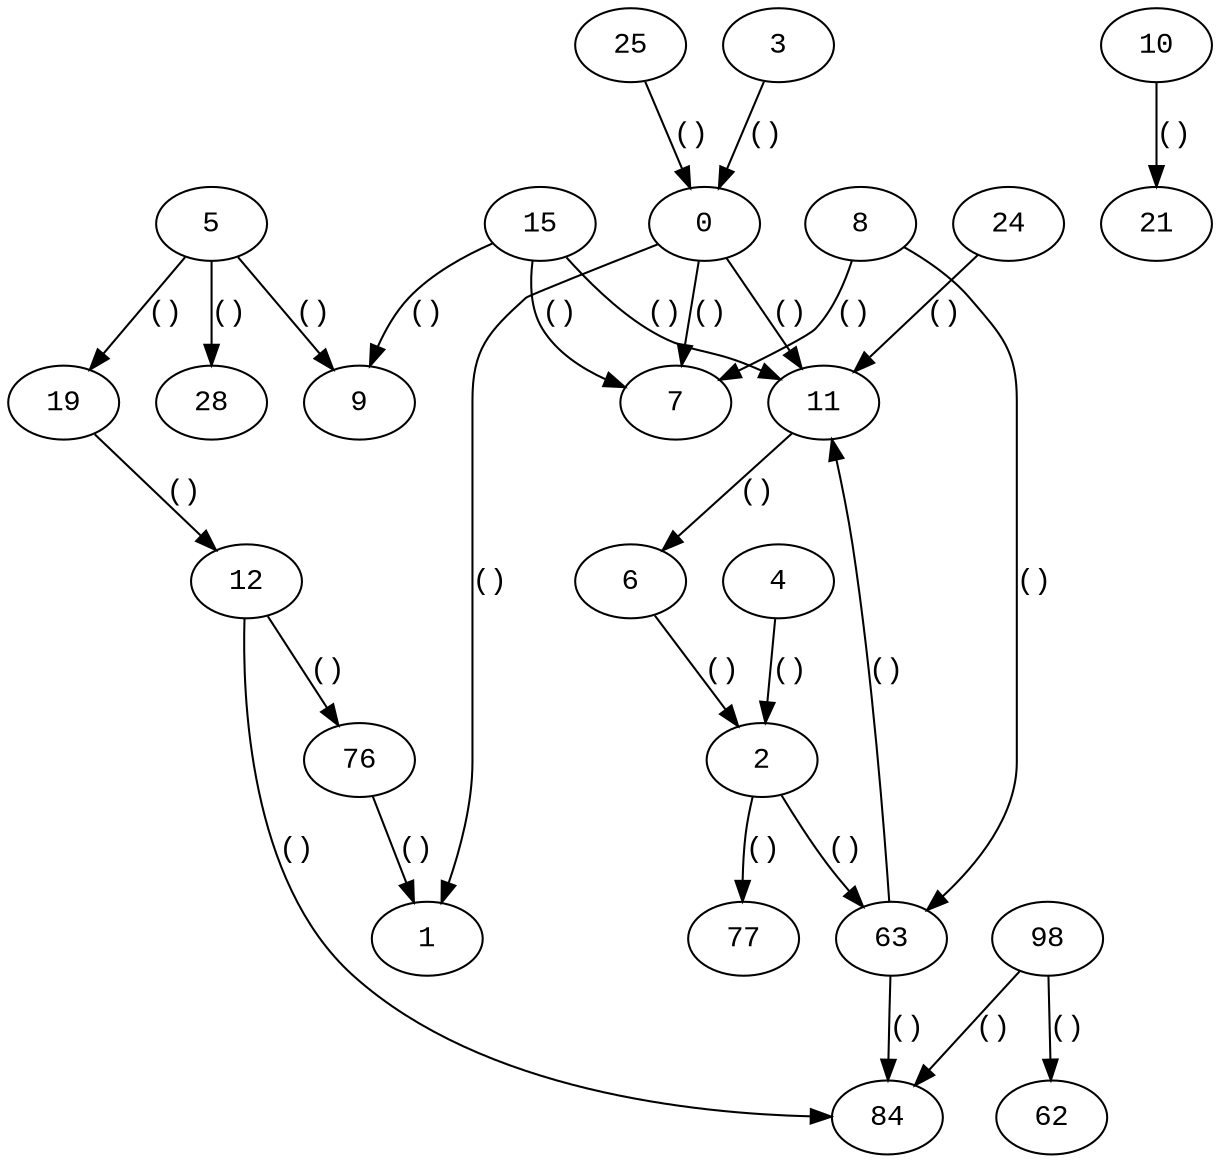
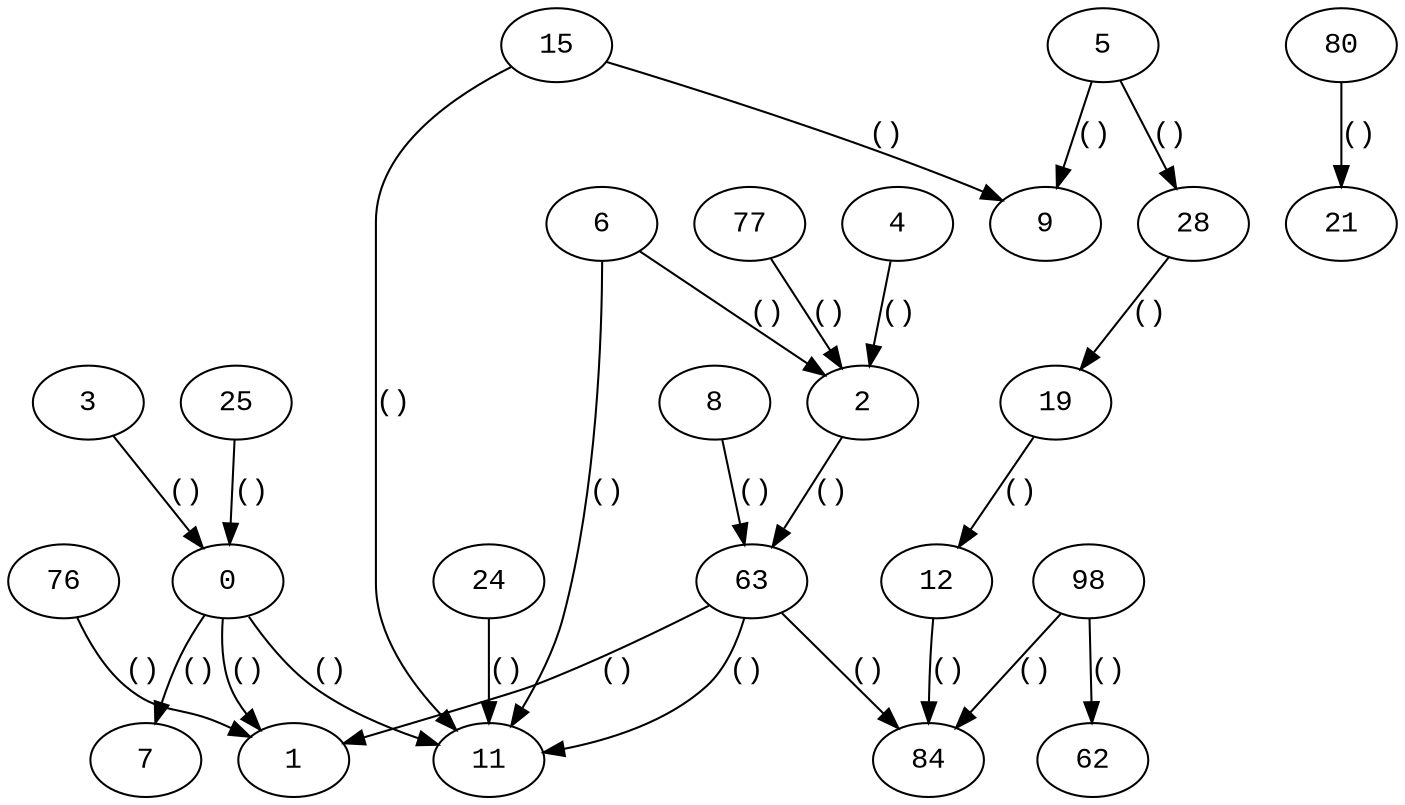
node "10": label "10" -> "80"
edge "5" -> "19": now "28" -> "19"
edge "8" -> "7": removed, label "()"
edge "15" -> "7": removed, label "()"
edge "11" -> "6": reversed
edge "12" -> "76": removed, label "()"
edge "63" -> "1": added, label "()"
edge "2" -> "77": reversed
